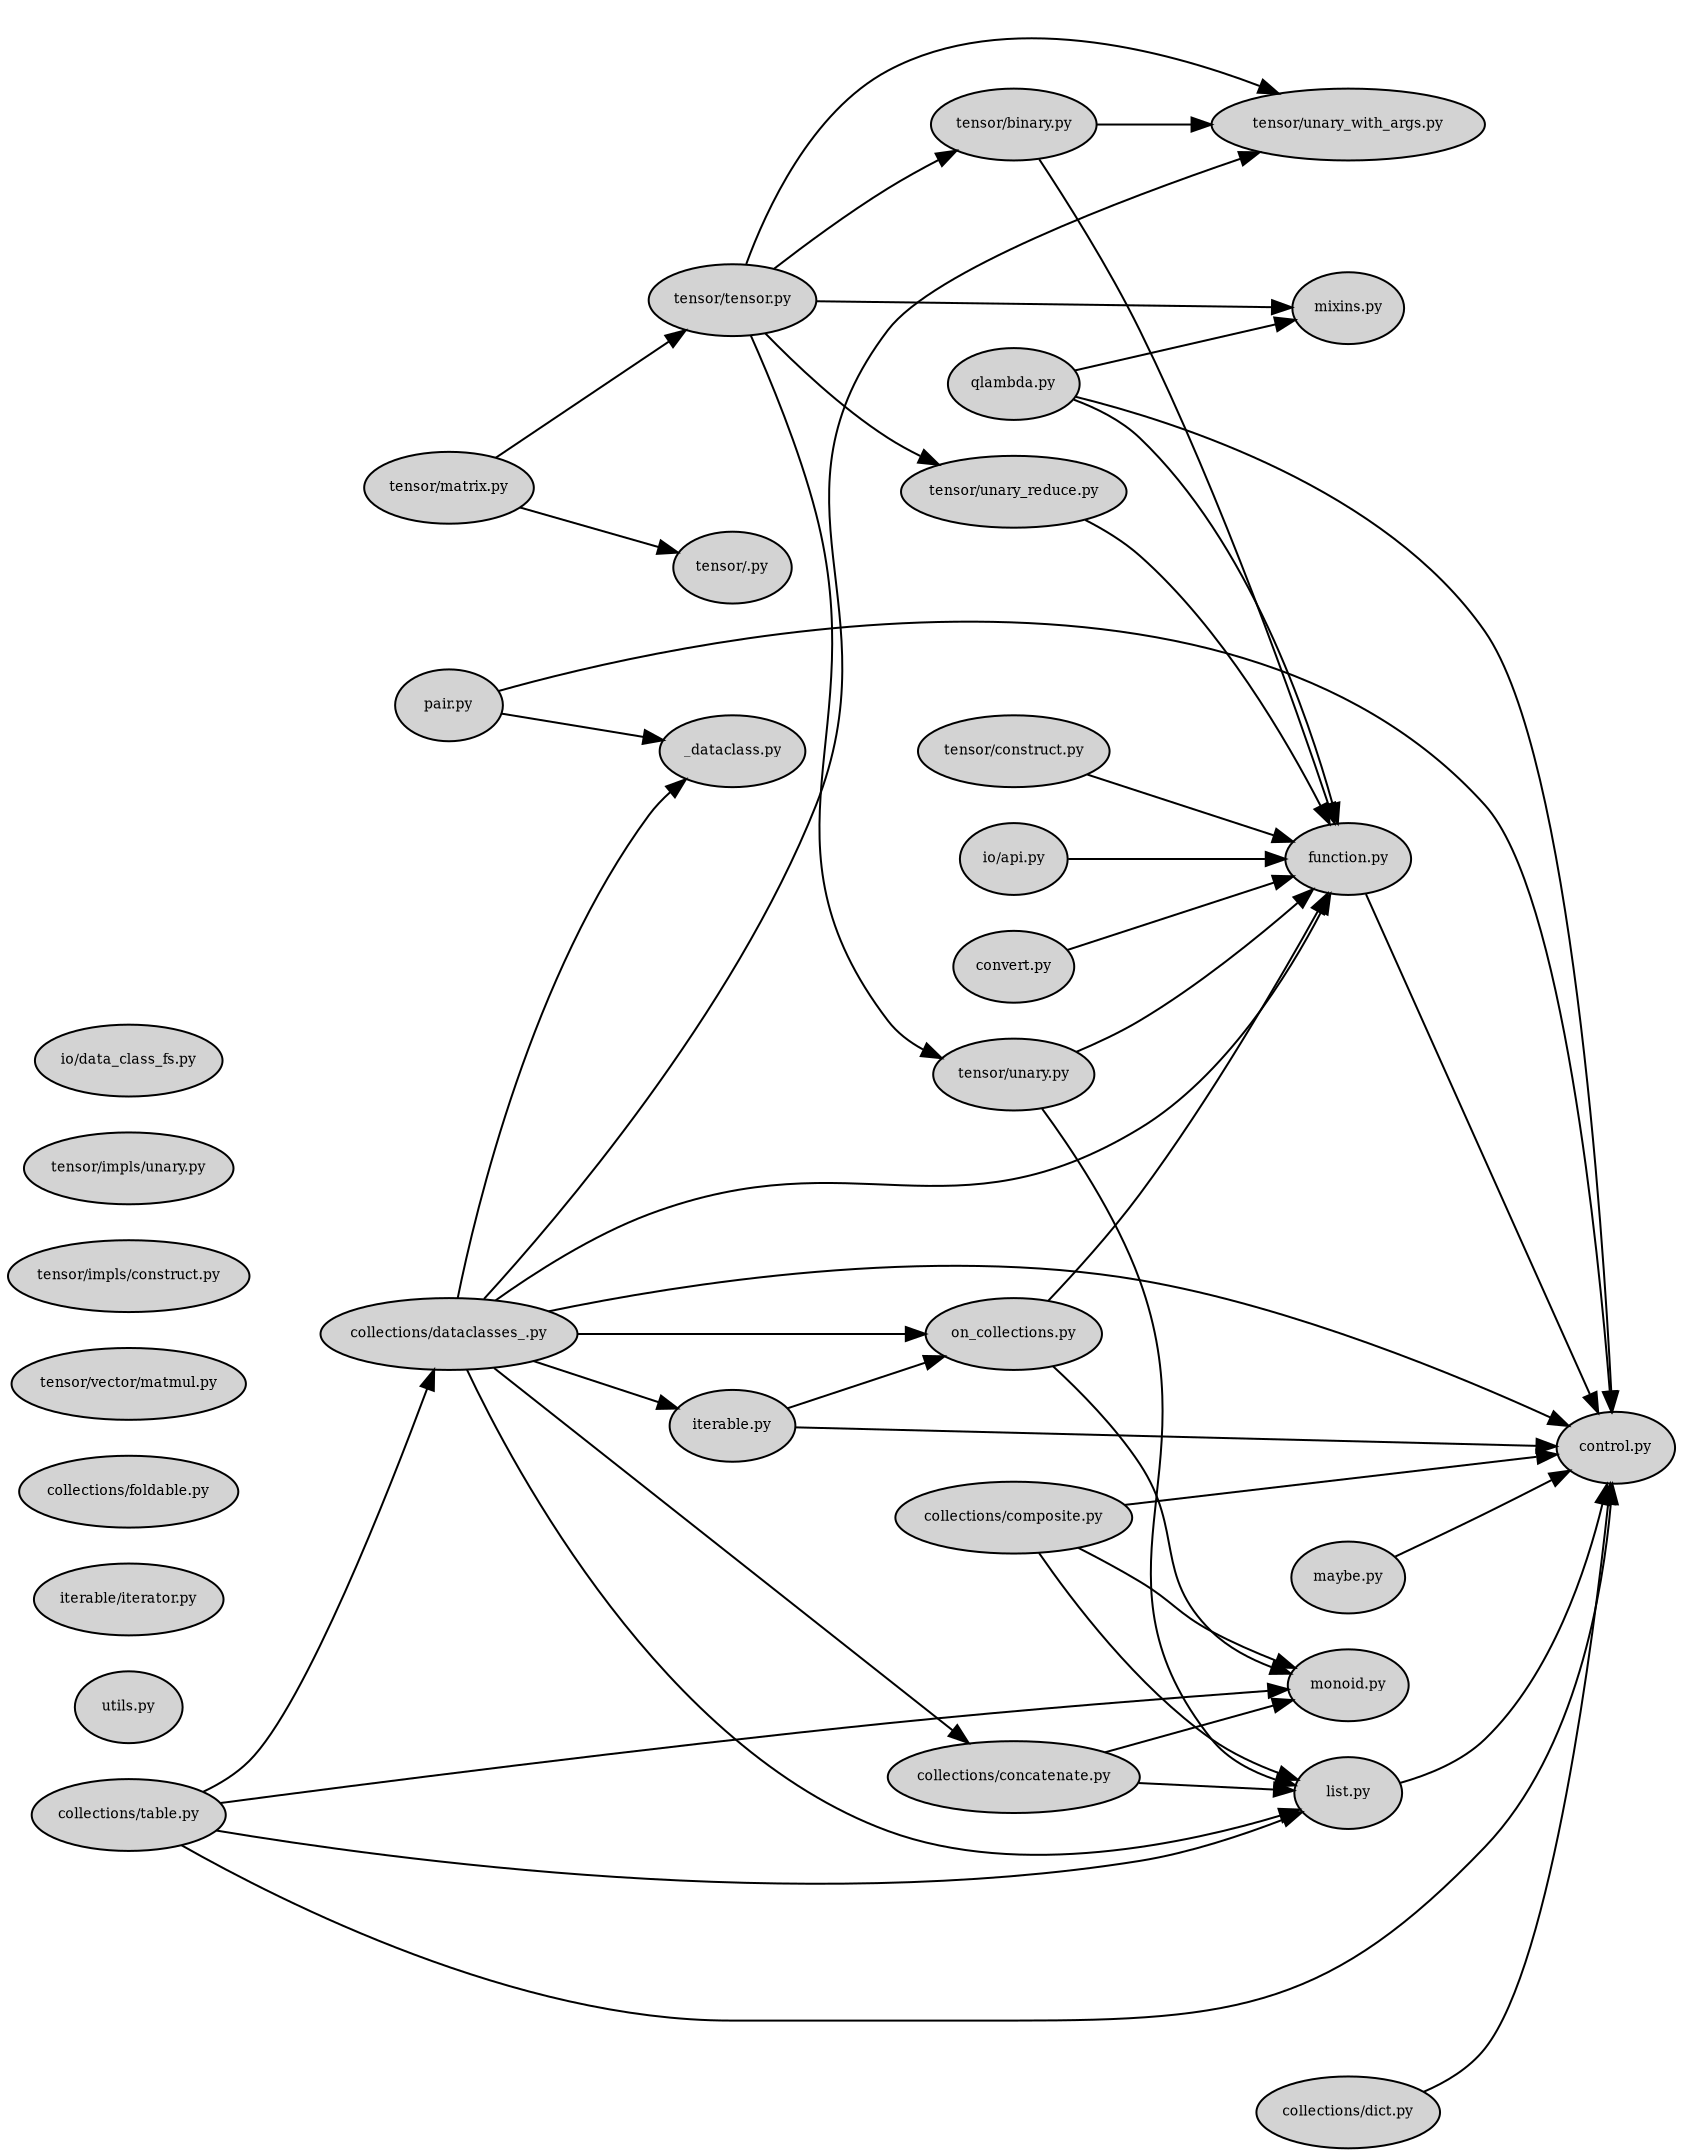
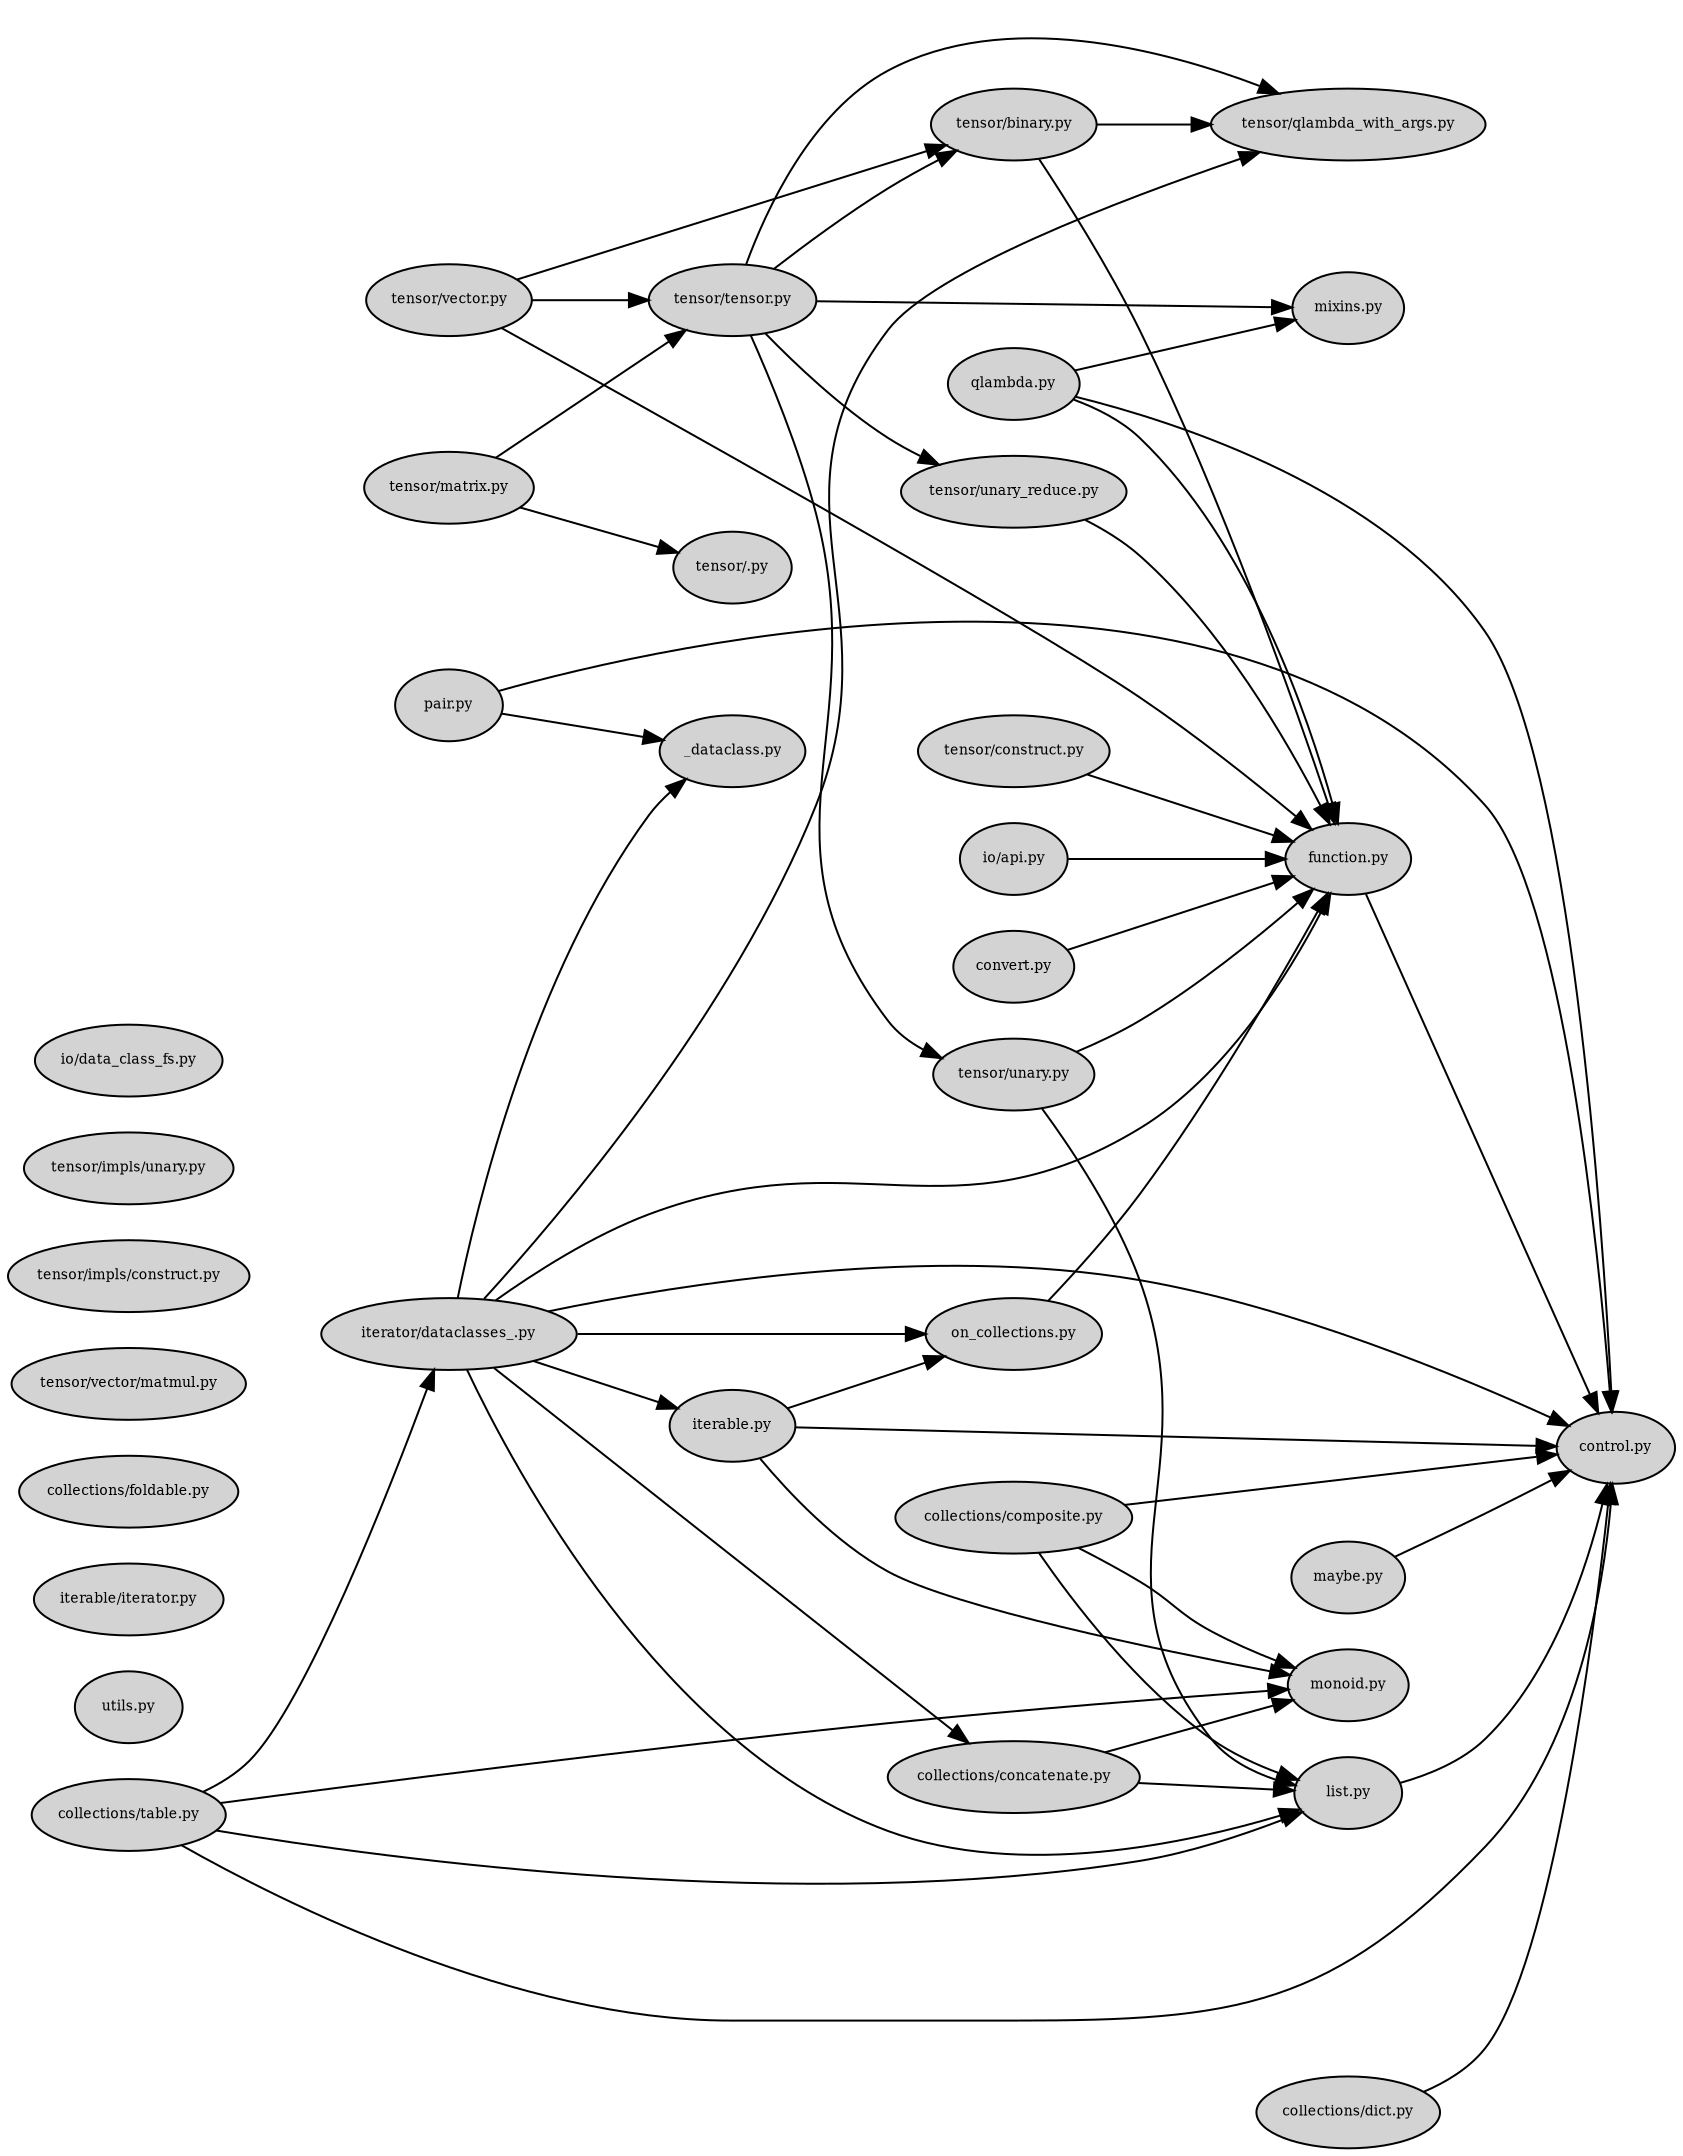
node "tensor/unary_with_args.py": label "tensor/unary_with_args.py" -> "tensor/qlambda_with_args.py"
node "tensor/vector.py": added
node "collections/dataclasses_.py": label "collections/dataclasses_.py" -> "iterator/dataclasses_.py"
edge "on_collections.py" -> "monoid.py": now "iterable.py" -> "monoid.py"
